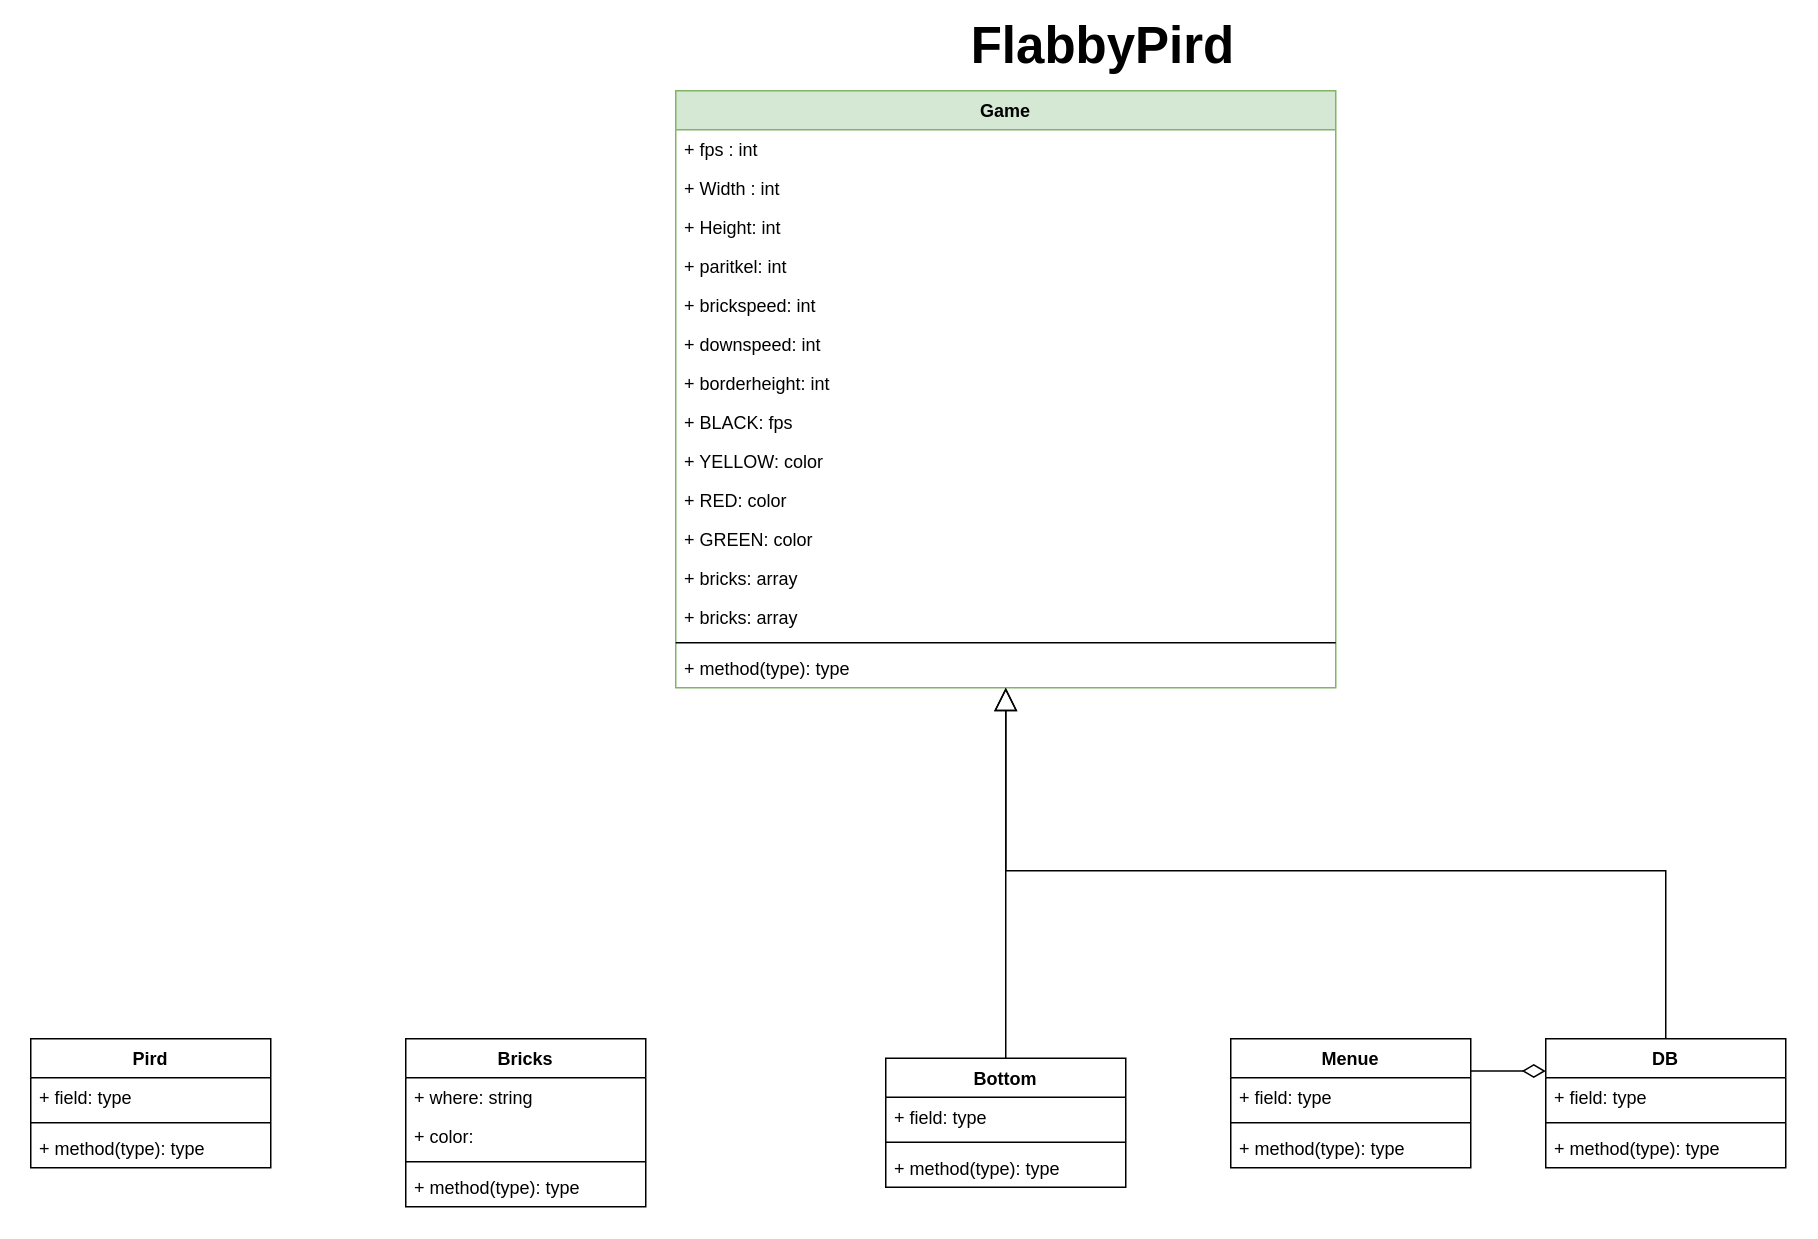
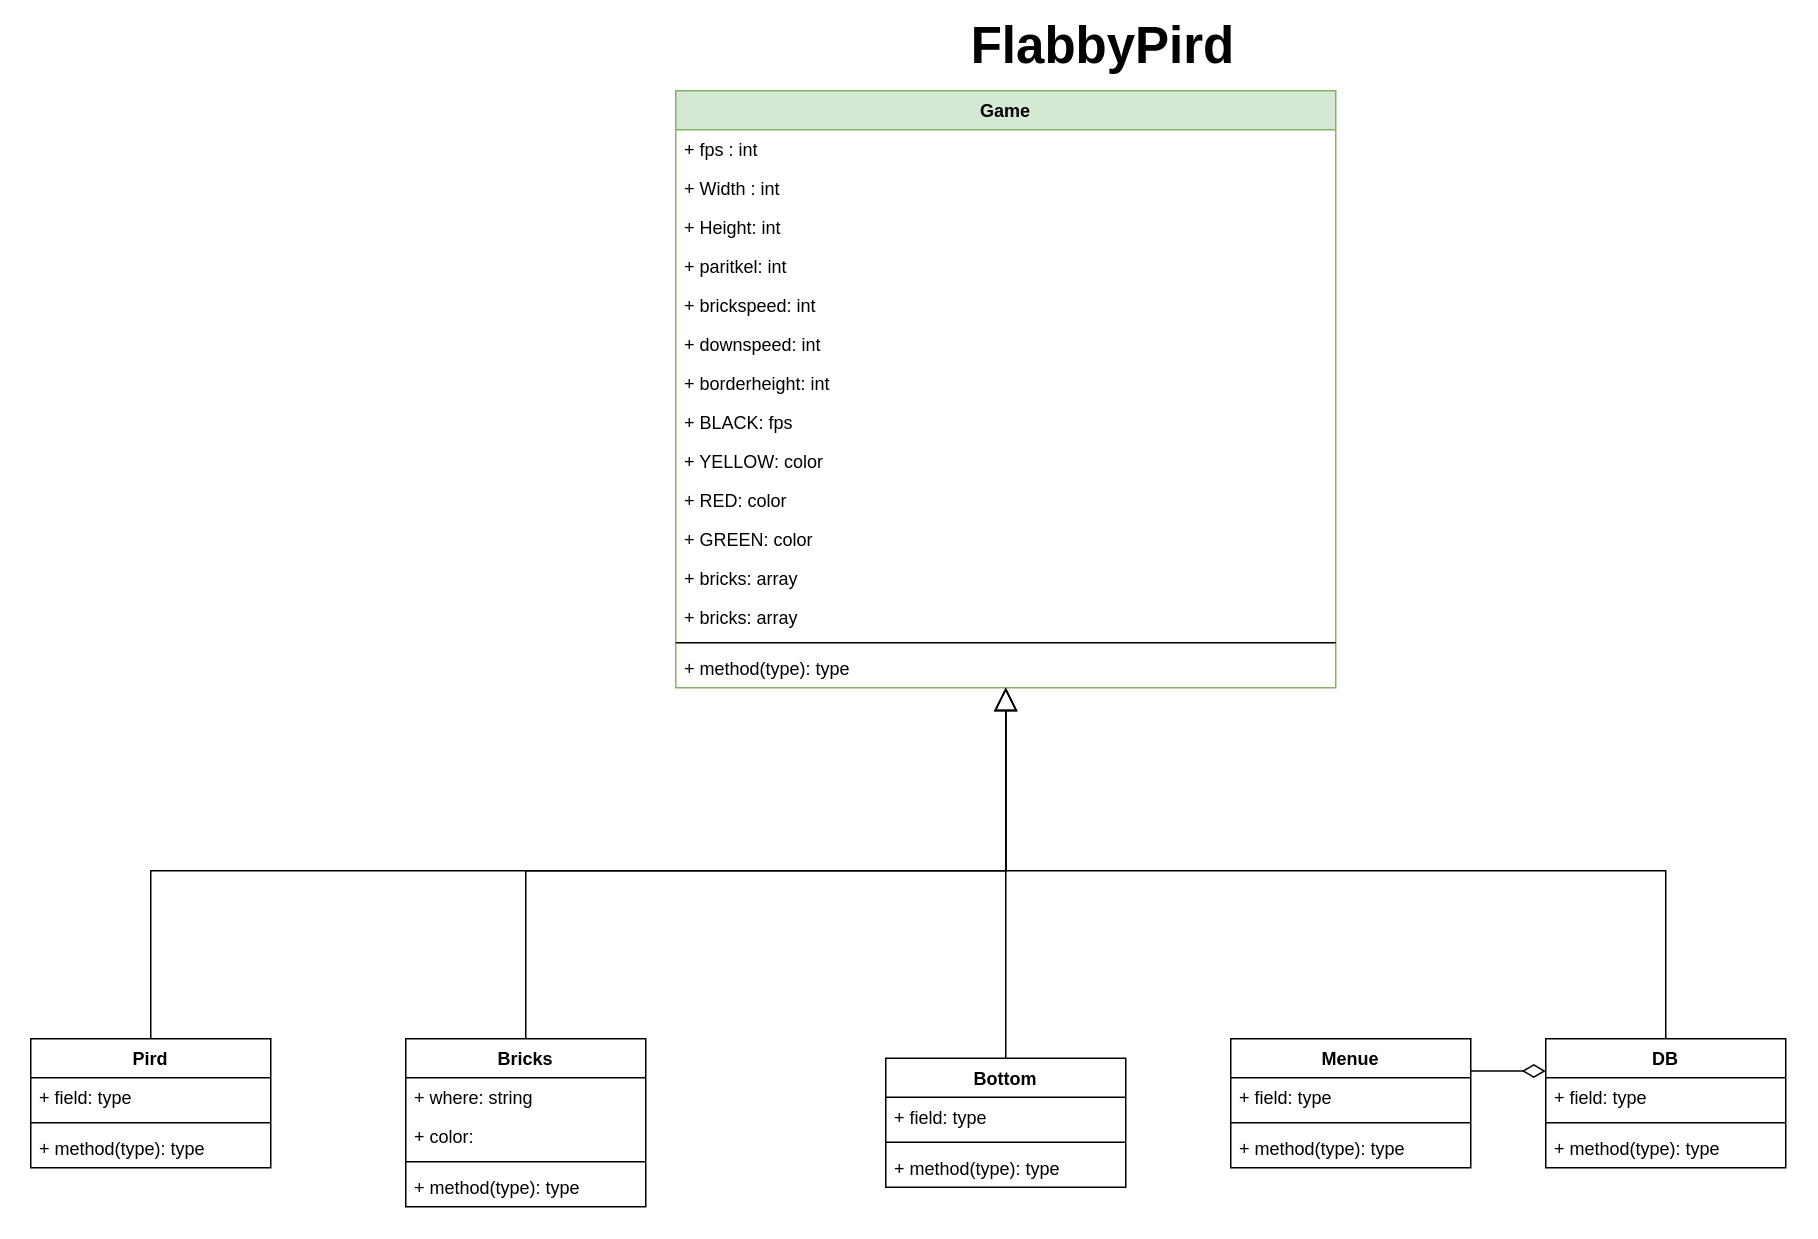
edge "Pird" -> "Game": added
edge "Bricks" -> "Game": added
